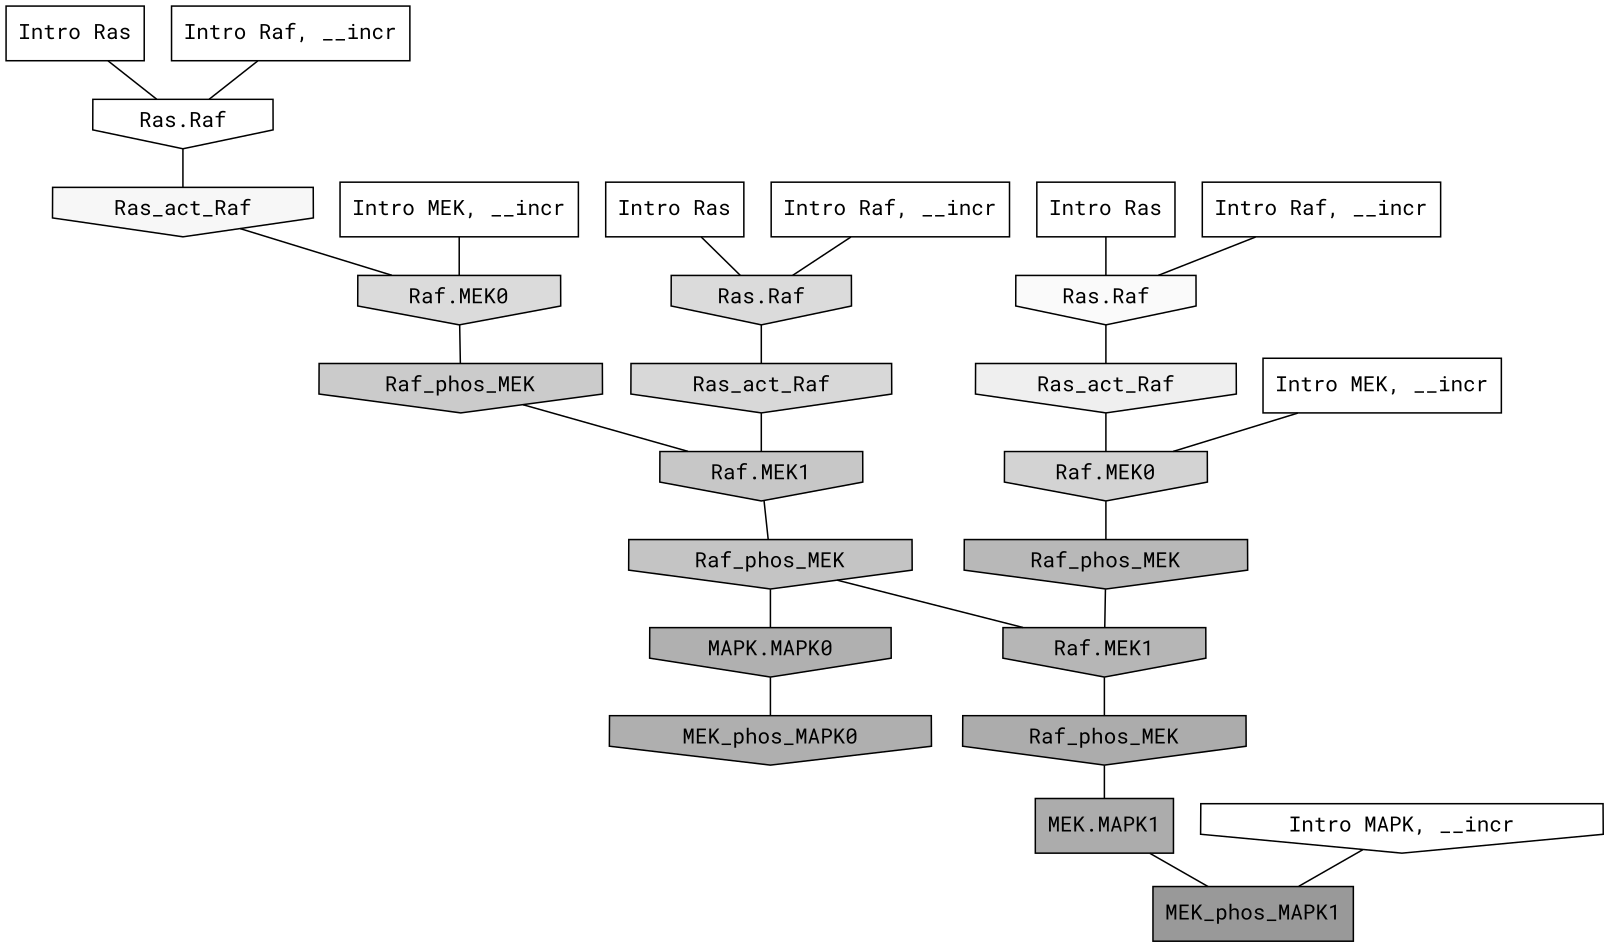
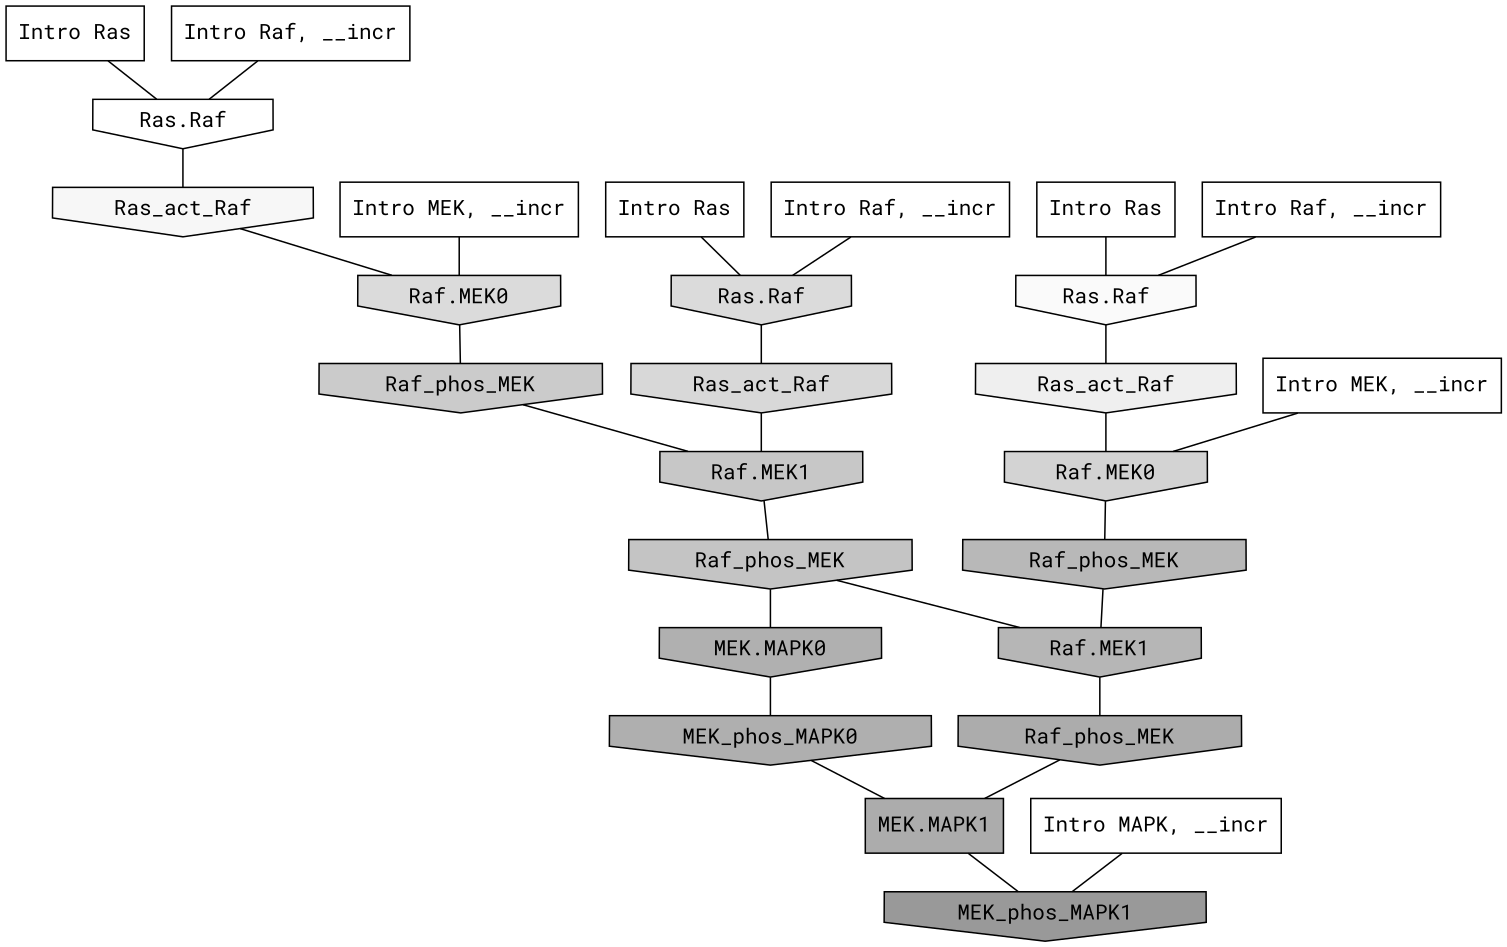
node "MAPK.MAPK0": label "MAPK.MAPK0" -> "MEK.MAPK0"
edge "MEK_phos_MAPK0" -- "MEK.MAPK1": added
node "Intro MAPK, __incr": shape invhouse -> box
node "MEK_phos_MAPK1": shape box -> invhouse
